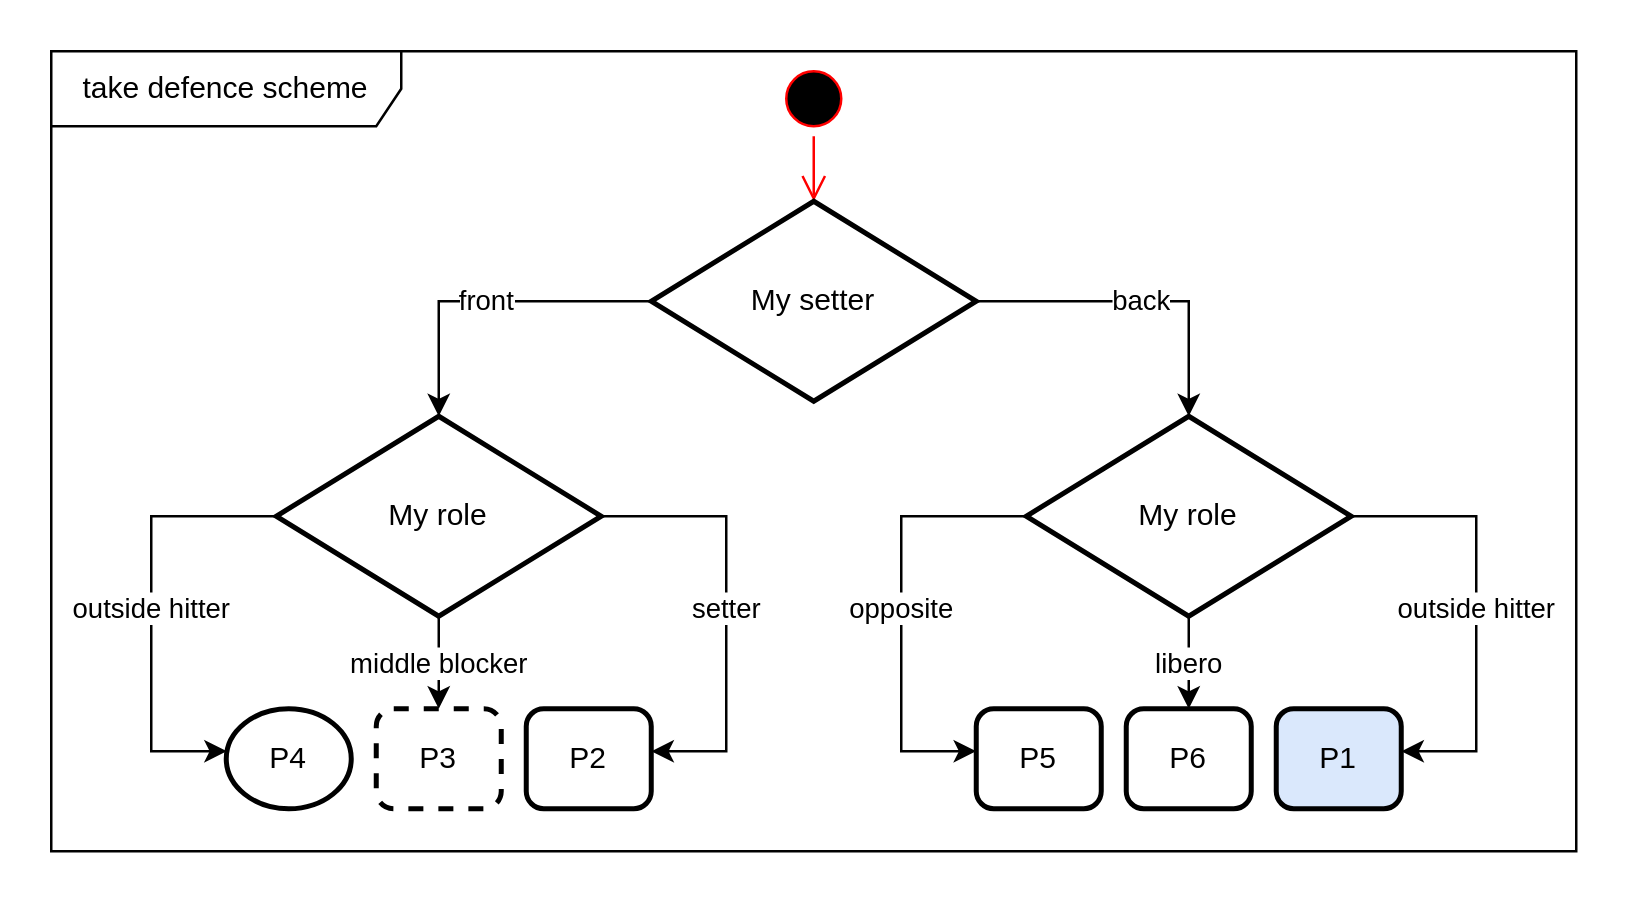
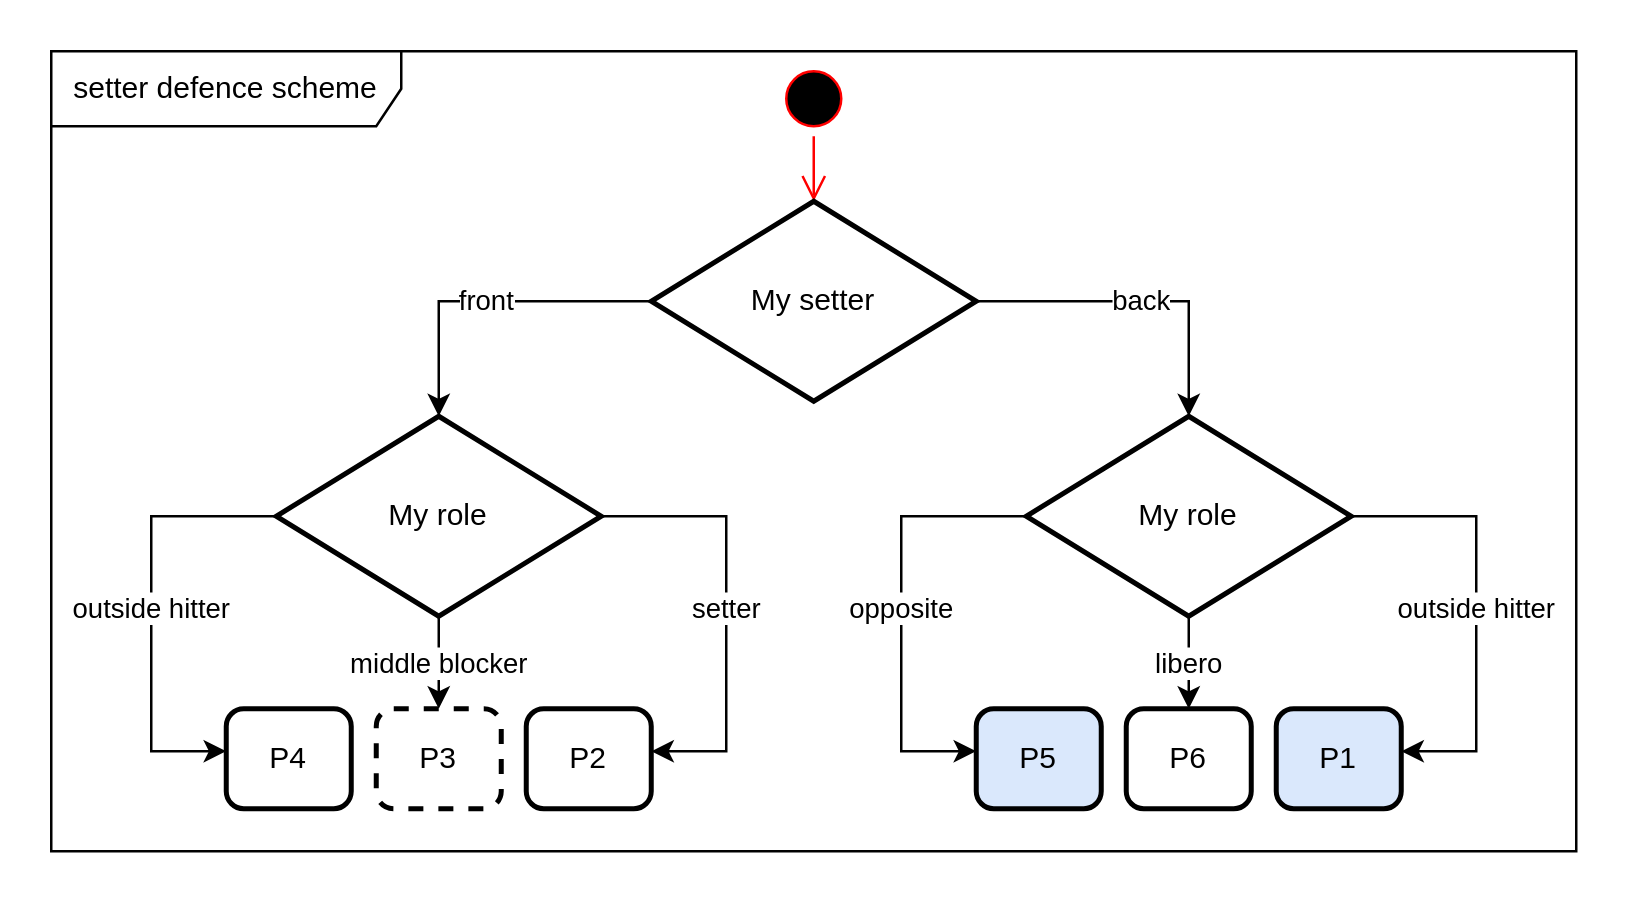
node "take defence scheme": label "take defence scheme" -> "setter defence scheme"
node "P4": shape ellipse -> rounded rectangle
node "P5": fillcolor #ffffff -> #dae8fc
